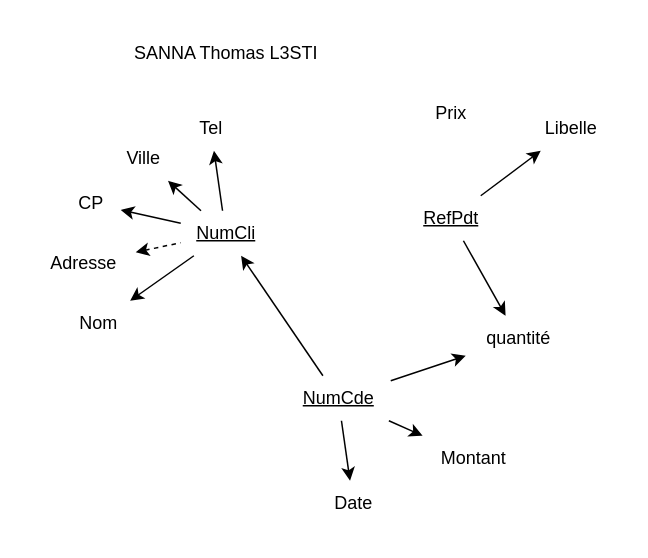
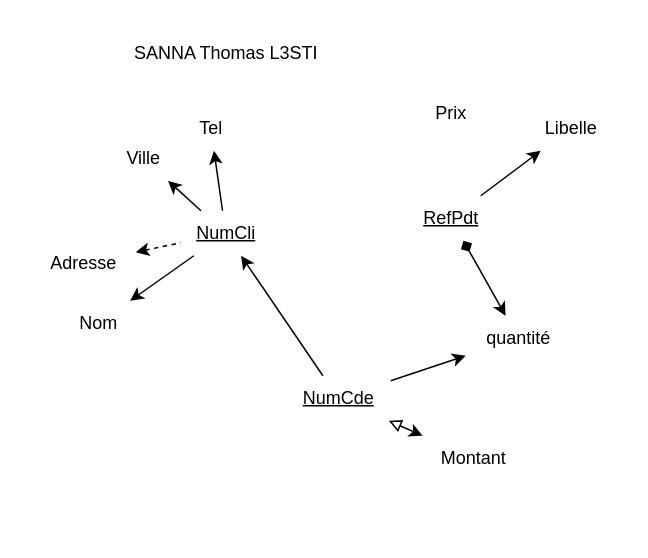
node "CP": removed
edge "NumCli" -> "CP": removed
edge "RefPdt" -> "quantité": arrowhead none -> diamond
edge "NumCde" -> "Montant": arrowhead none -> block
edge "NumCde" -> "Date": removed
node "Date": removed
